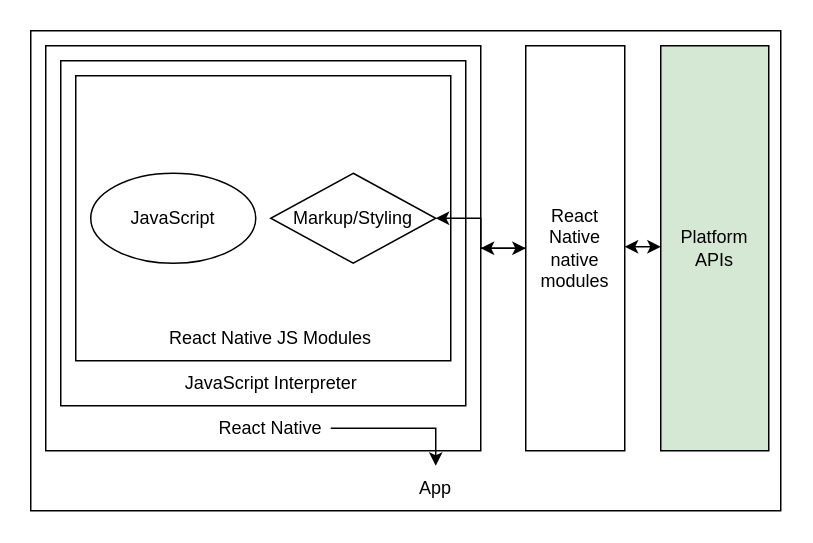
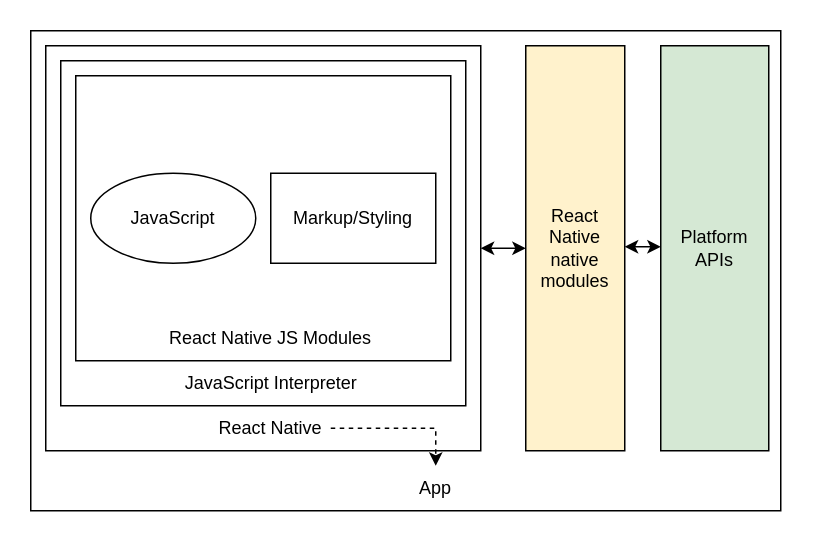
node "Markup/Styling": shape diamond -> rectangle
edge "React Native native modules" -> "Markup/Styling": removed
node "React Native native modules": fillcolor #ffffff -> #fff2cc
edge "React Native" -> "App": style solid -> dashed
